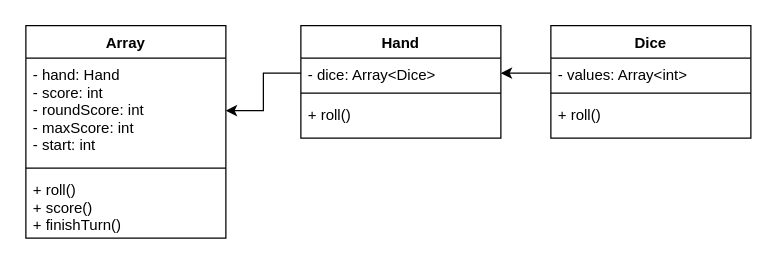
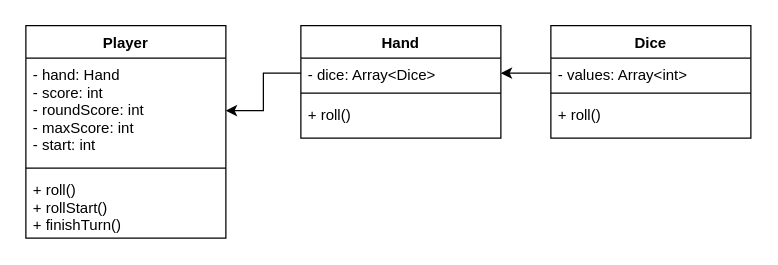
node "Array": label "Array" -> "Player"
node "+ roll() + score() + finishTurn()": label "+ roll() + score() + finishTurn()" -> "+ roll() + rollStart() + finishTurn()"
